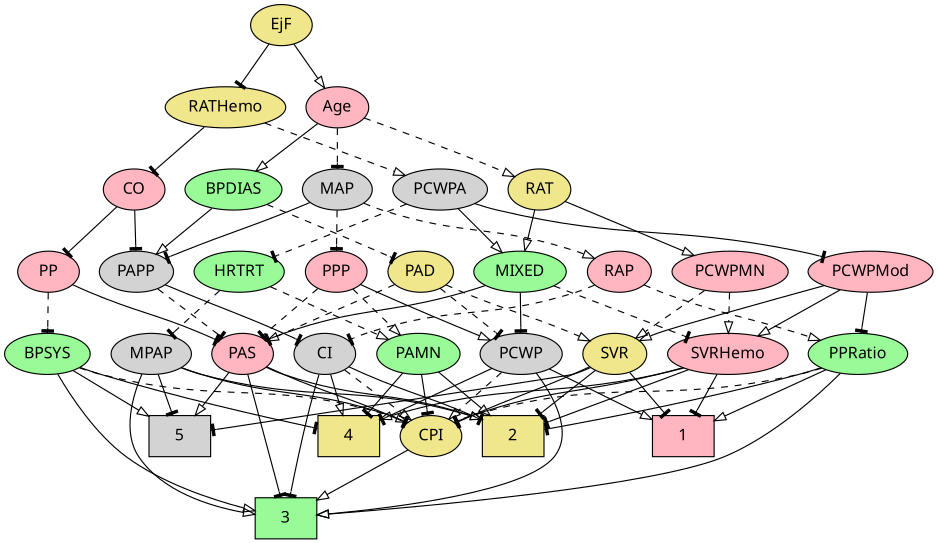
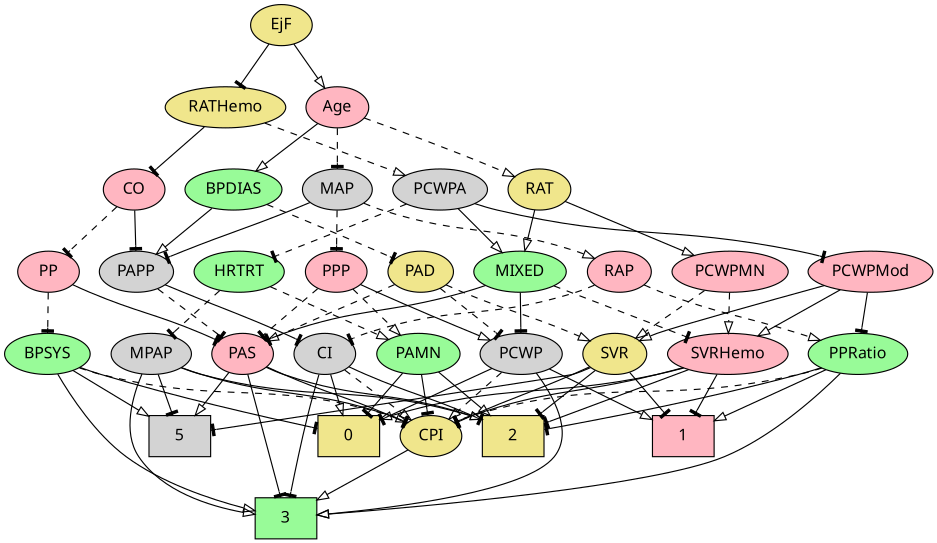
edge "CO" -> "PP": style solid -> dashed
node "4": label "4" -> "0"
